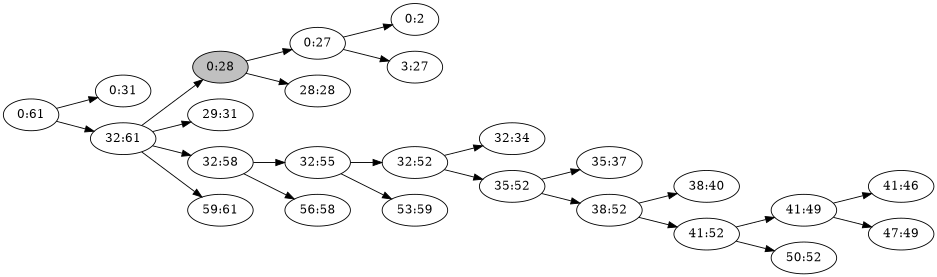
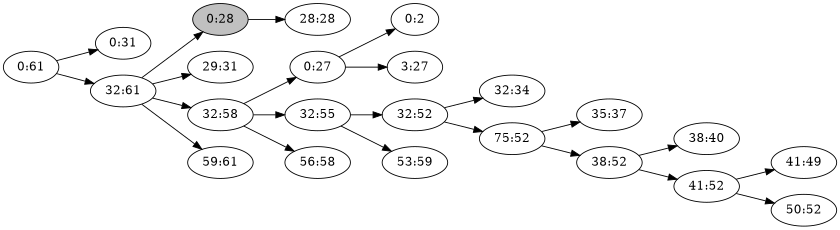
edge "0:28" -> "0:27": now "32:58" -> "0:27"
node "35:52": label "35:52" -> "75:52"
node "41:46": removed
node "47:49": removed
